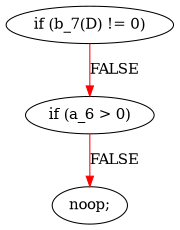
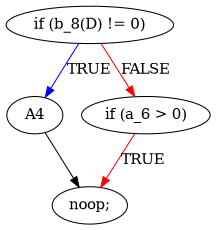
node "if (b_7(D) != 0)": label "if (b_7(D) != 0)" -> "if (b_8(D) != 0)"
node "A4": added
edge "if (a_6 > 0)" -> "noop;": label "FALSE" -> "TRUE"
